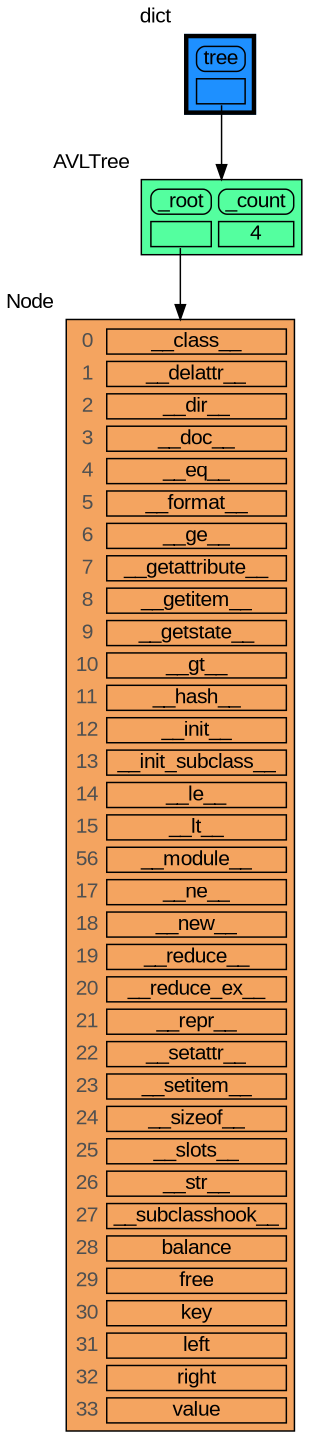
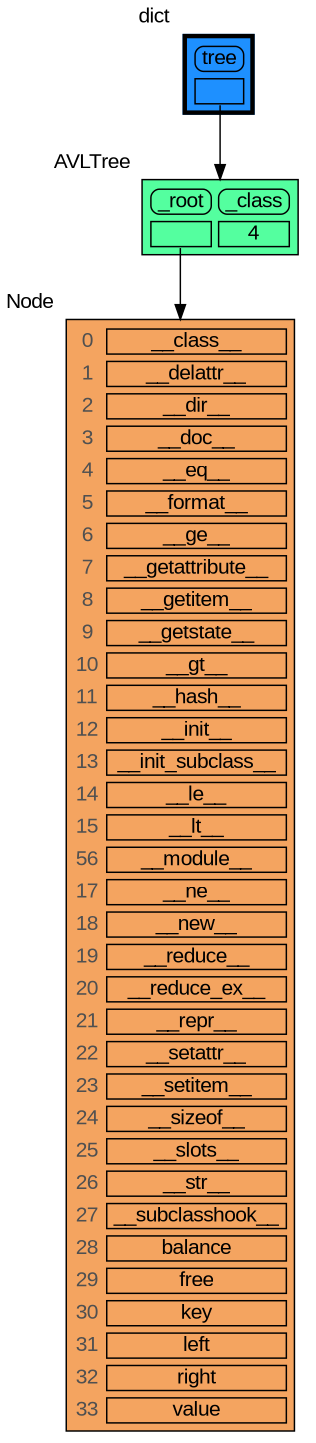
node "_root": text "_count" -> "_class"
